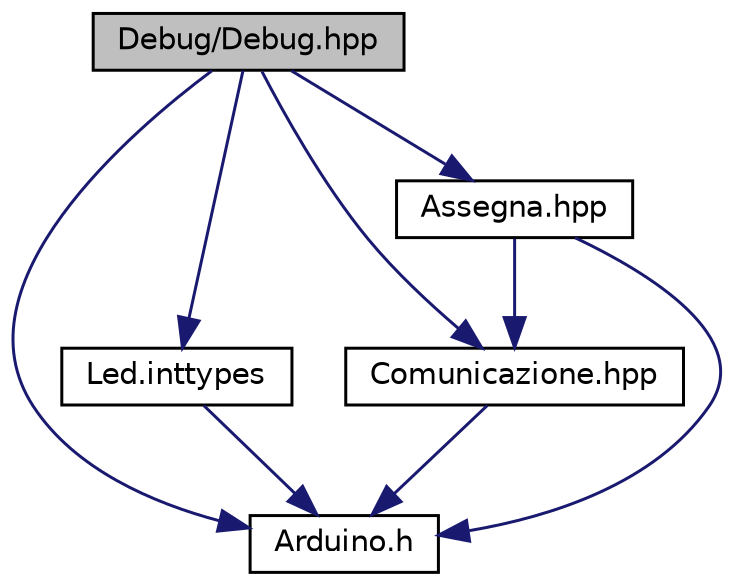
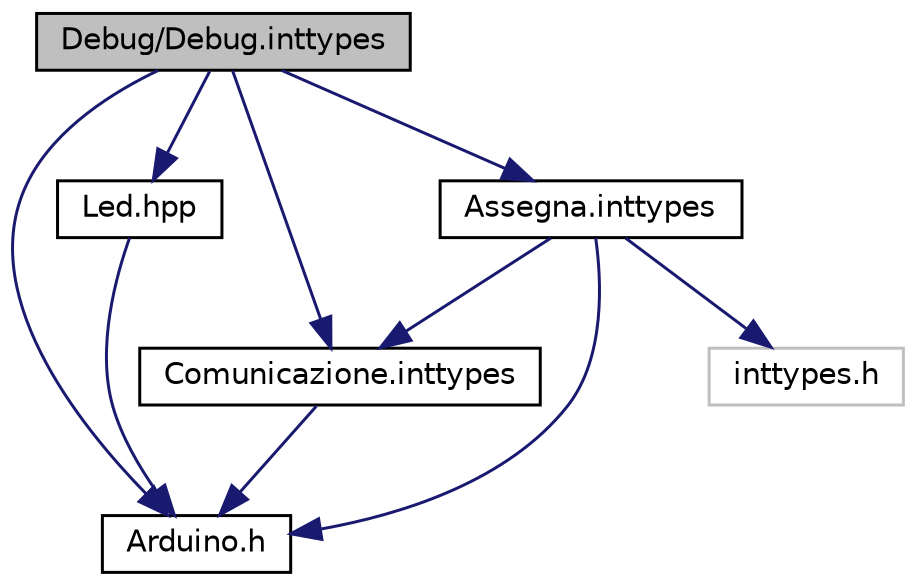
node "Debug/Debug.hpp": label "Debug/Debug.hpp" -> "Debug/Debug.inttypes"
node "Assegna.hpp": label "Assegna.hpp" -> "Assegna.inttypes"
node "Led.inttypes": label "Led.inttypes" -> "Led.hpp"
node "Comunicazione.hpp": label "Comunicazione.hpp" -> "Comunicazione.inttypes"
node "inttypes.h": added
